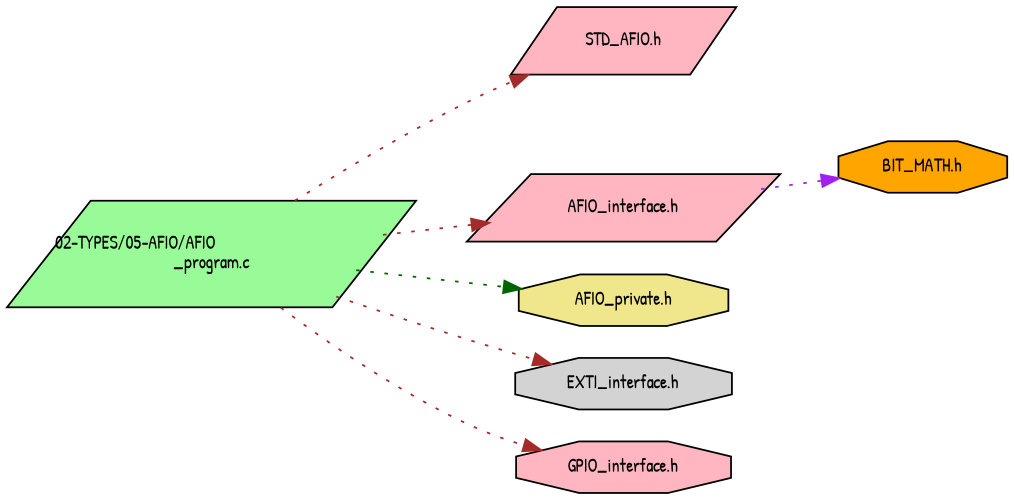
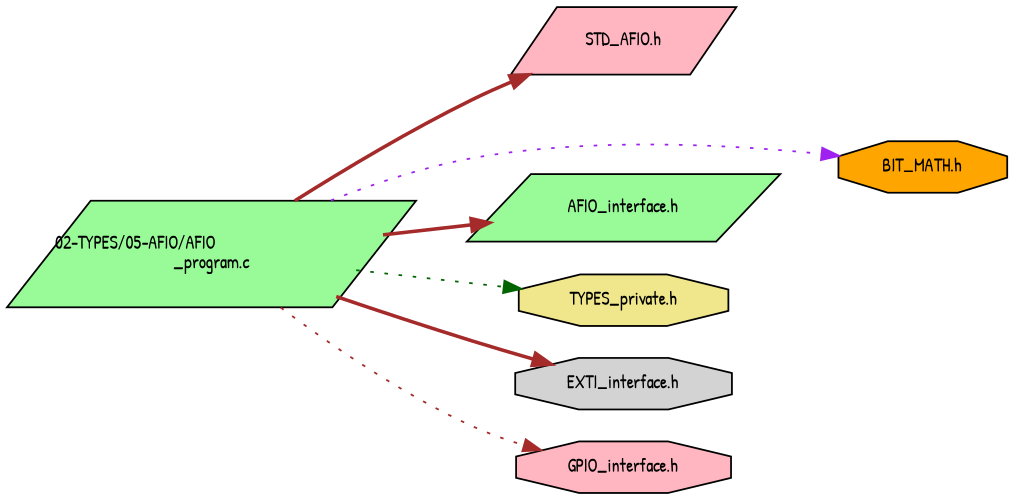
edge "02-TYPES/05-AFIO/AFIO _program.c" -> "STD_AFIO.h": style dotted -> bold
edge "AFIO_interface.h" -> "BIT_MATH.h": now "02-TYPES/05-AFIO/AFIO _program.c" -> "BIT_MATH.h"
node "AFIO_interface.h": fillcolor lightpink -> palegreen
edge "02-TYPES/05-AFIO/AFIO _program.c" -> "AFIO_interface.h": style dotted -> bold
node "AFIO_private.h": label "AFIO_private.h" -> "TYPES_private.h"
edge "02-TYPES/05-AFIO/AFIO _program.c" -> "EXTI_interface.h": style dotted -> bold
